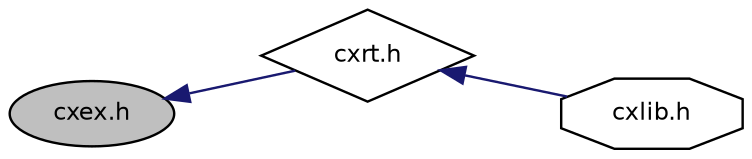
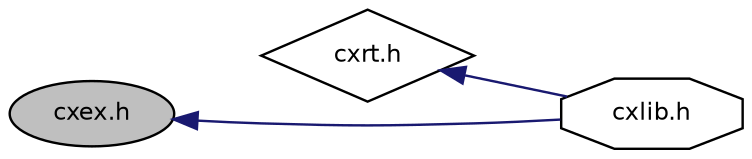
edge "cxrt.h" -> "cxex.h": now "cxlib.h" -> "cxex.h"
